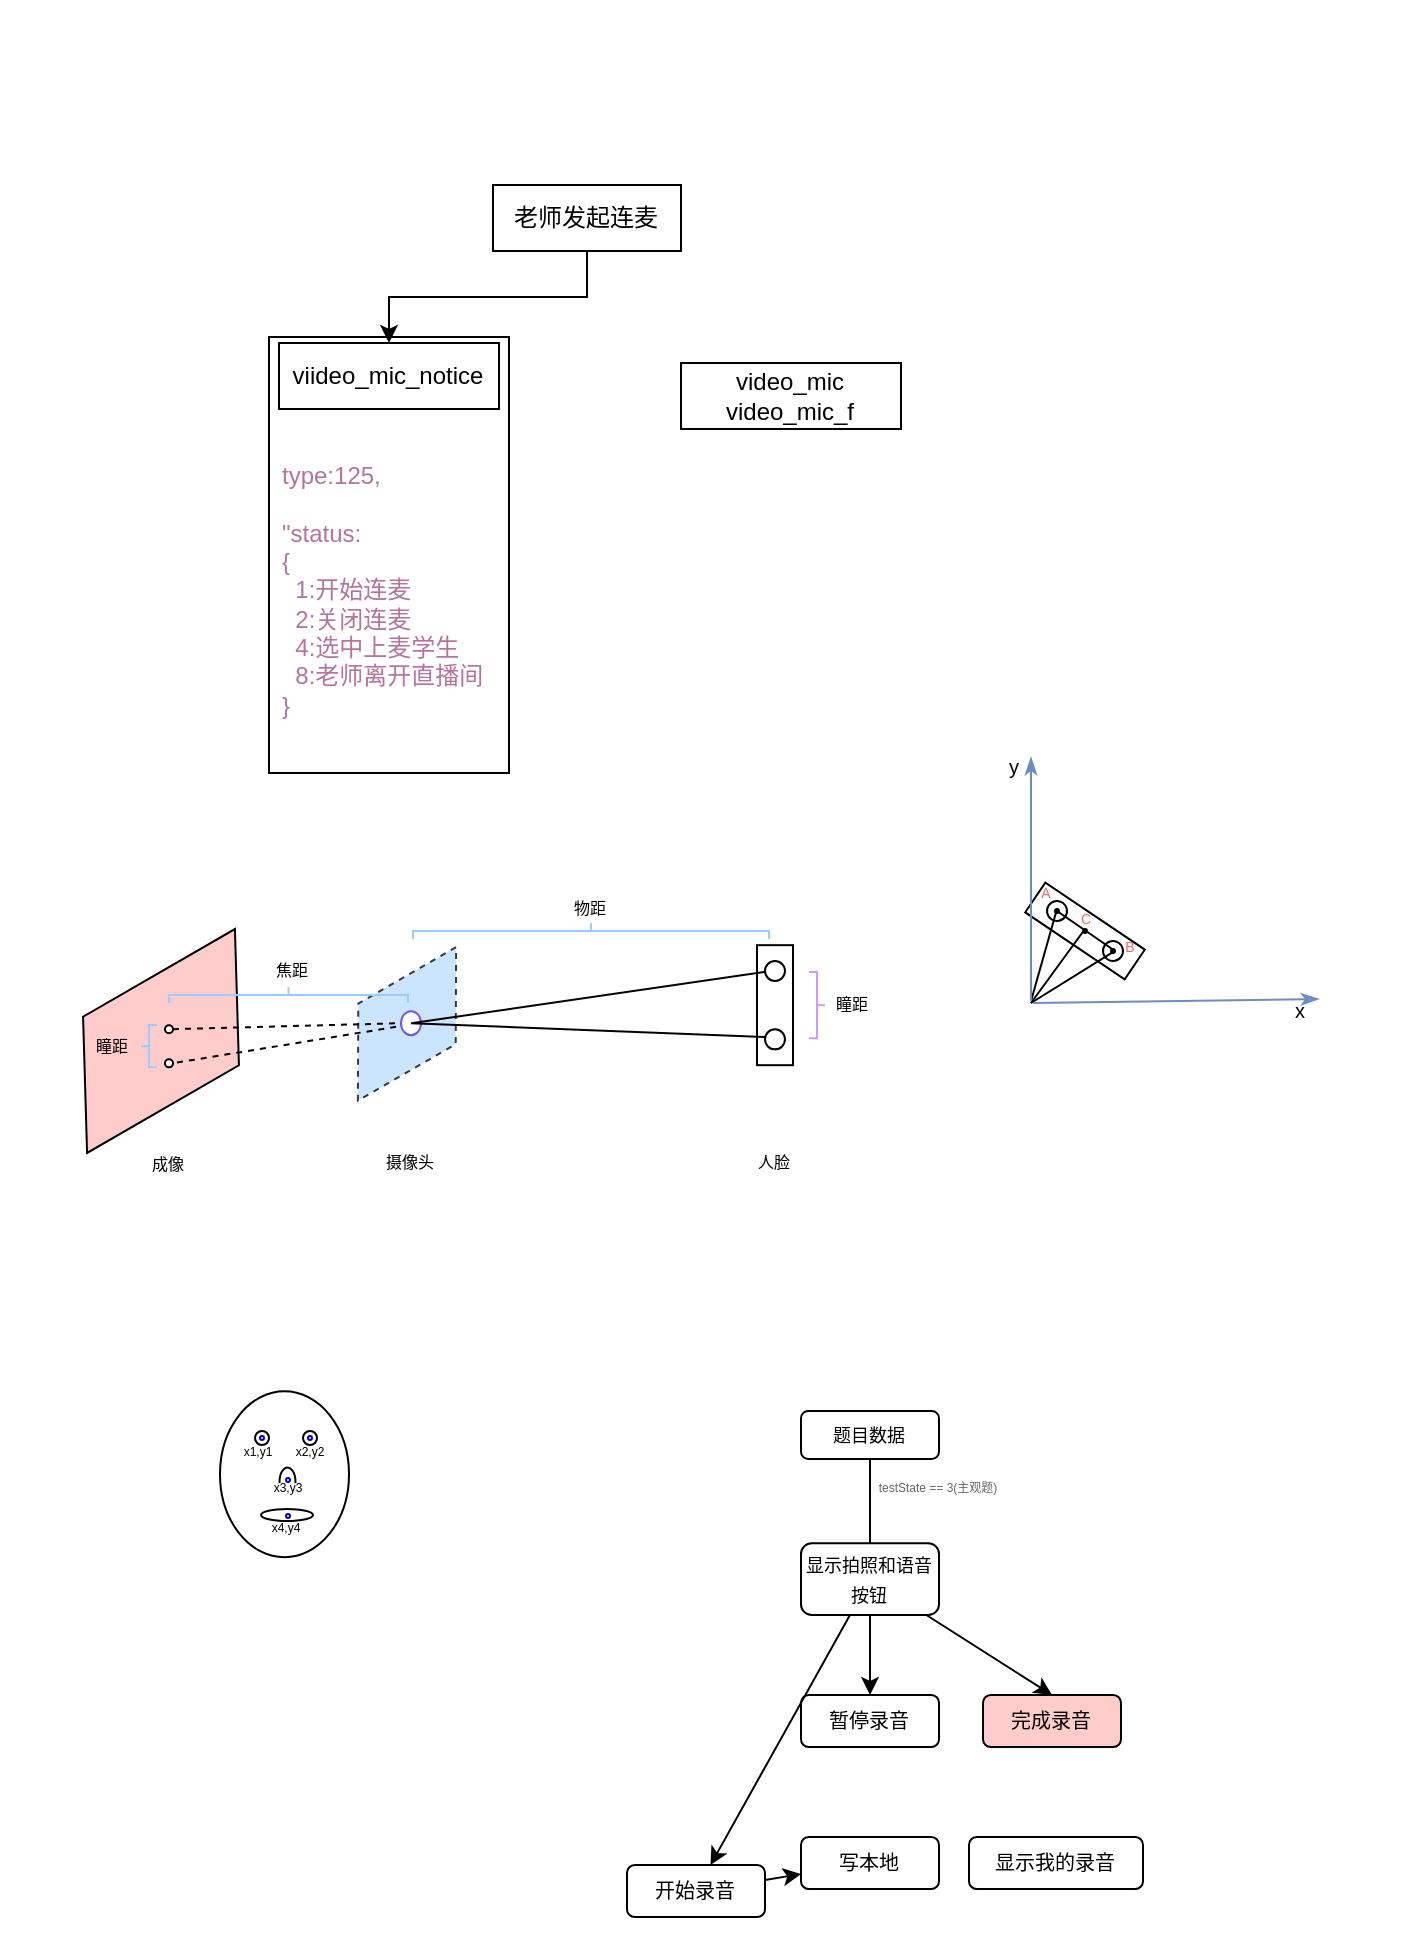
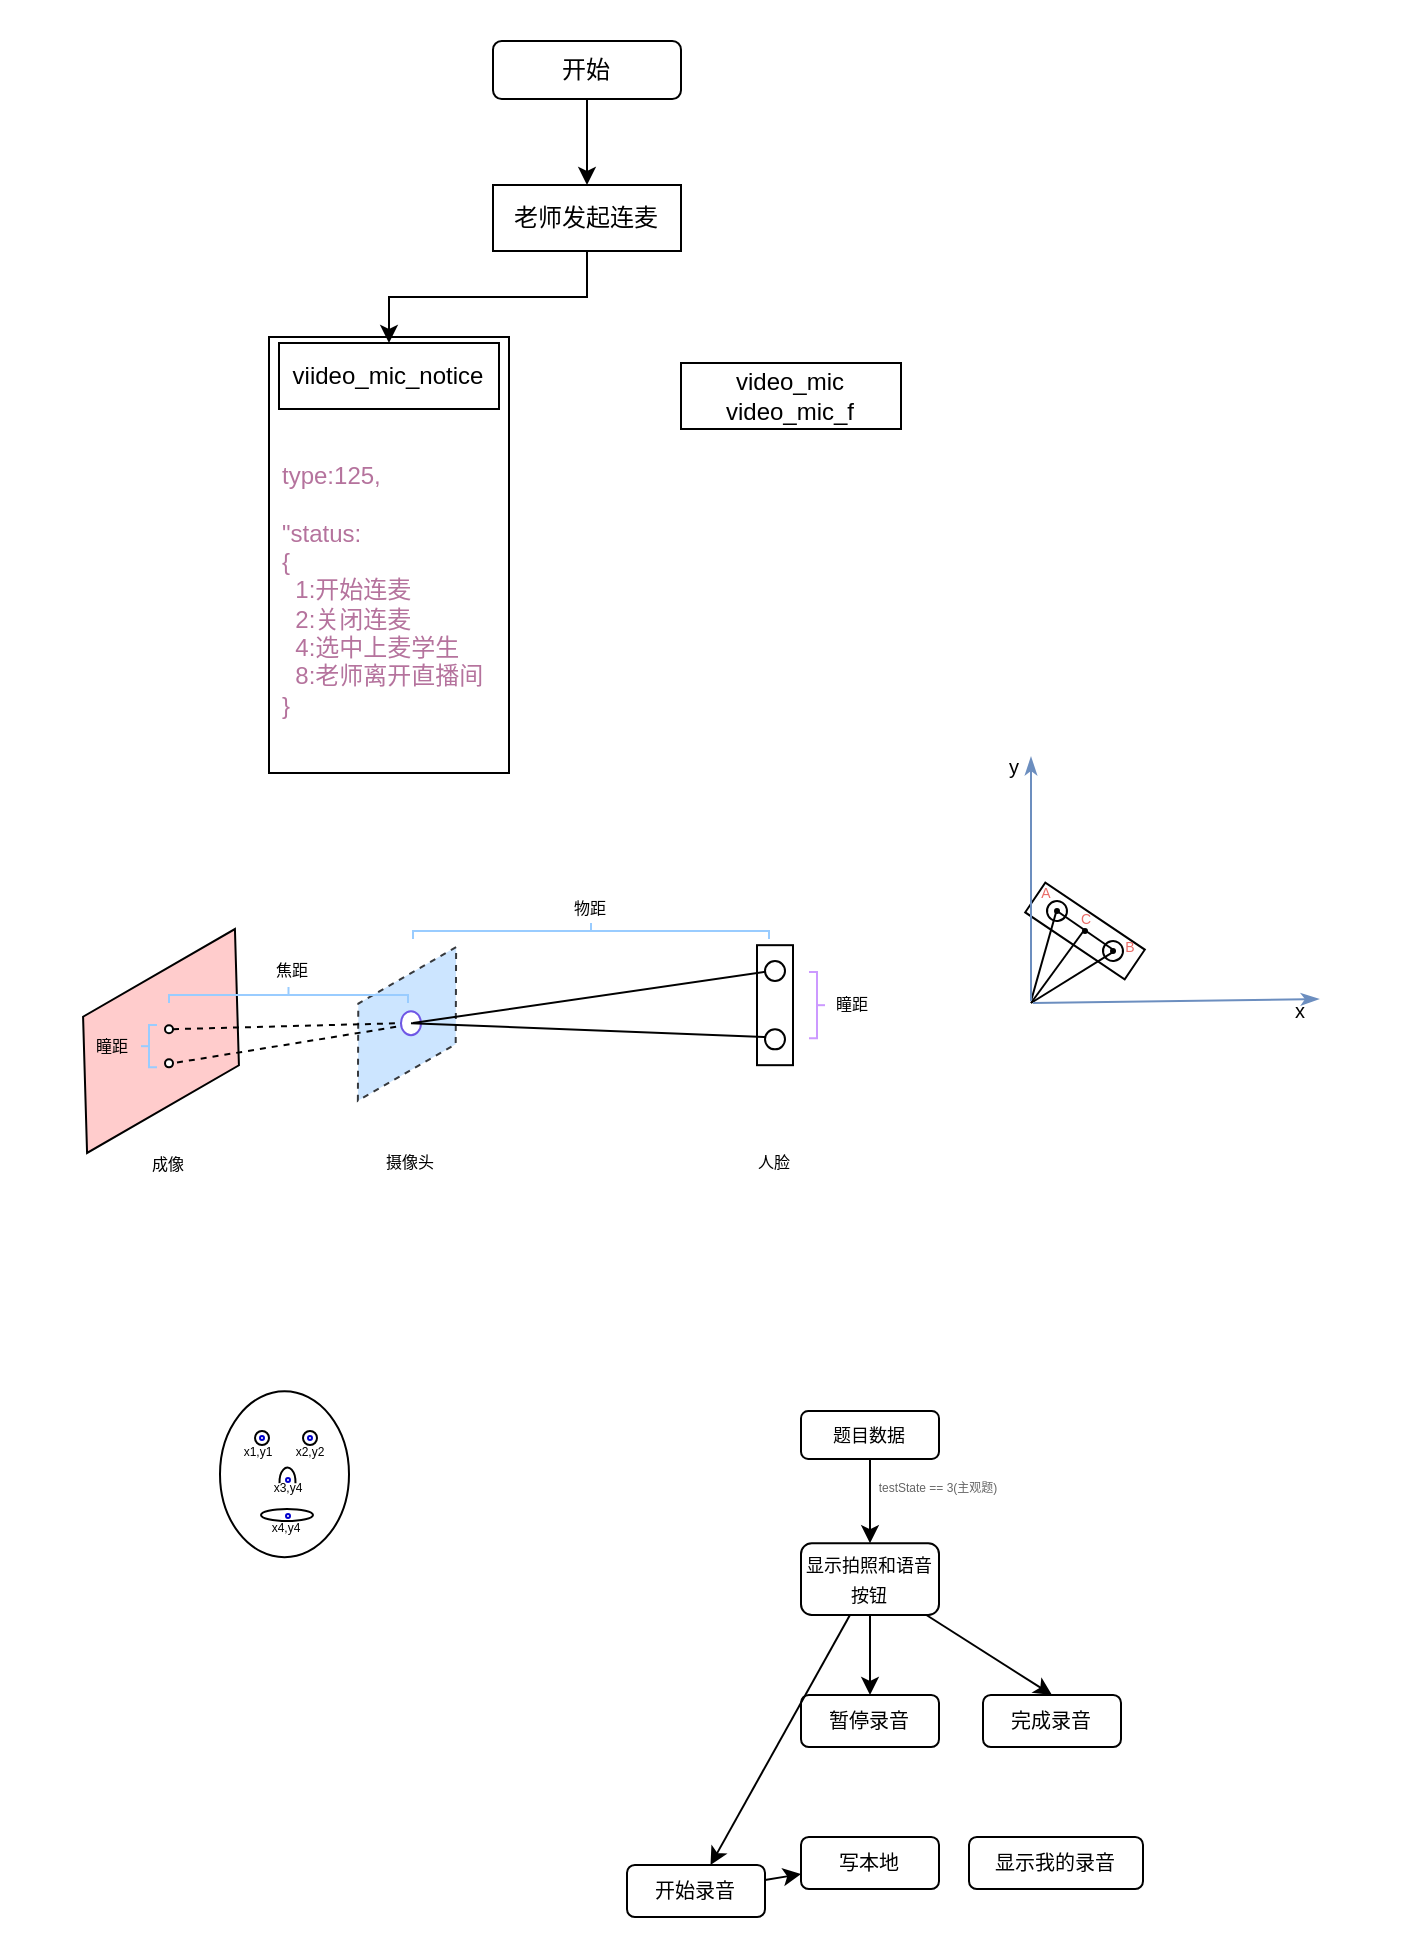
node "开始": added
edge "开始" -> "老师发起连麦": added
node "x3,y3": label "x3,y3" -> "x3,y4"
edge "题目数据" -- "显示拍照和语音按钮": arrowhead none -> classic
node "完成录音": fillcolor #ffcccc -> #ffffff
